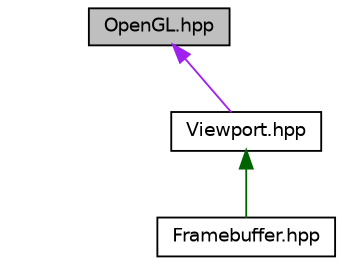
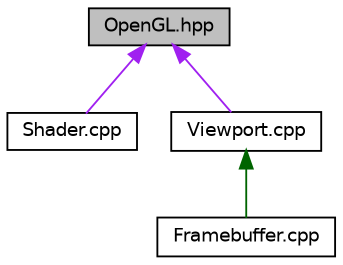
node "Shader.cpp": added
node "Viewport.hpp": label "Viewport.hpp" -> "Viewport.cpp"
node "Framebuffer.hpp": label "Framebuffer.hpp" -> "Framebuffer.cpp"
